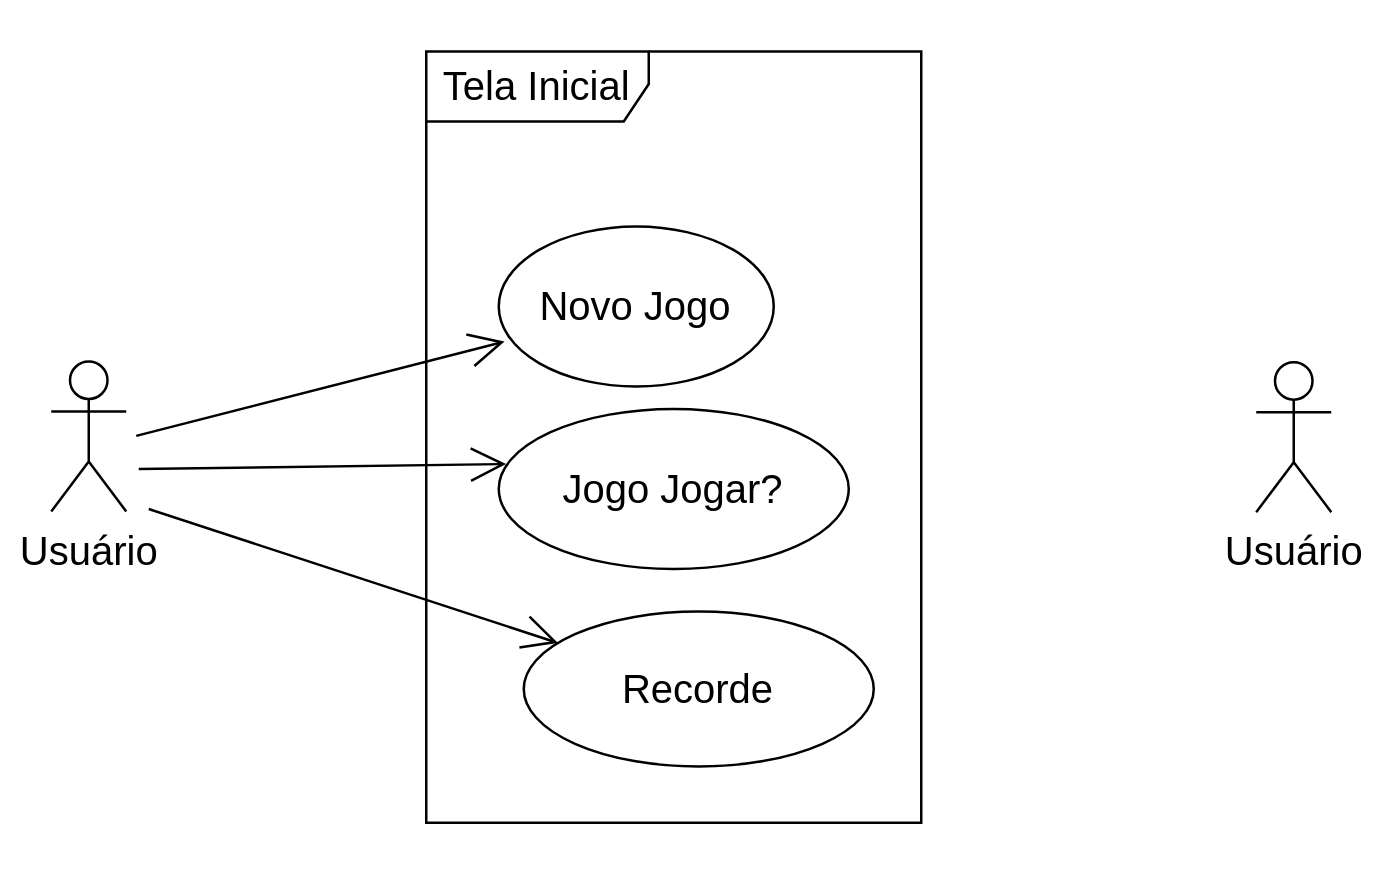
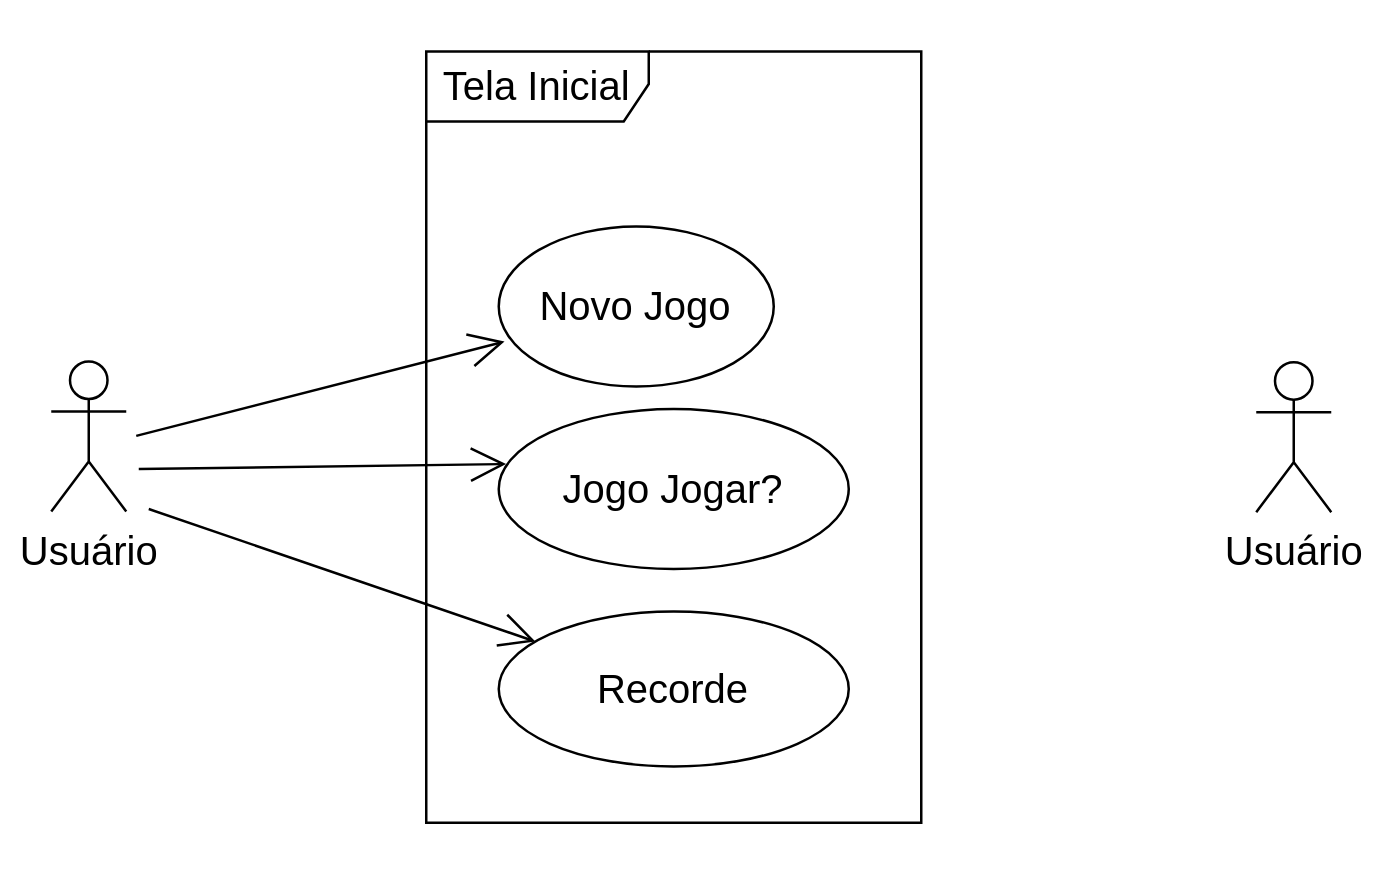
node "Recorde": moved (699, 689) -> (674, 689)
